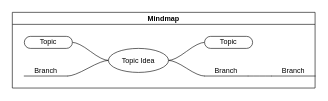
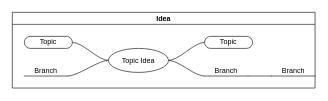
node "Mindmap": label "Mindmap" -> "Idea"
